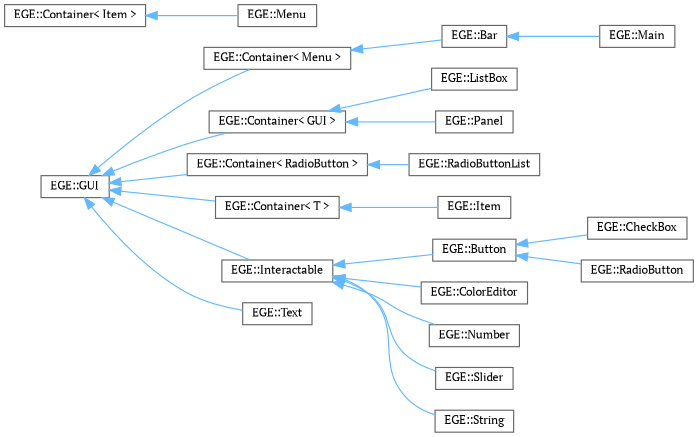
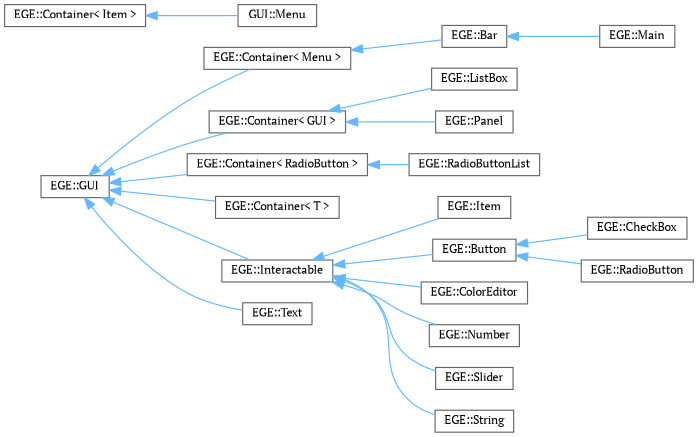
node "EGE::Menu": label "EGE::Menu" -> "GUI::Menu"
edge "EGE::Item" -> "EGE::Container< T >": now "EGE::Item" -> "EGE::Interactable"
